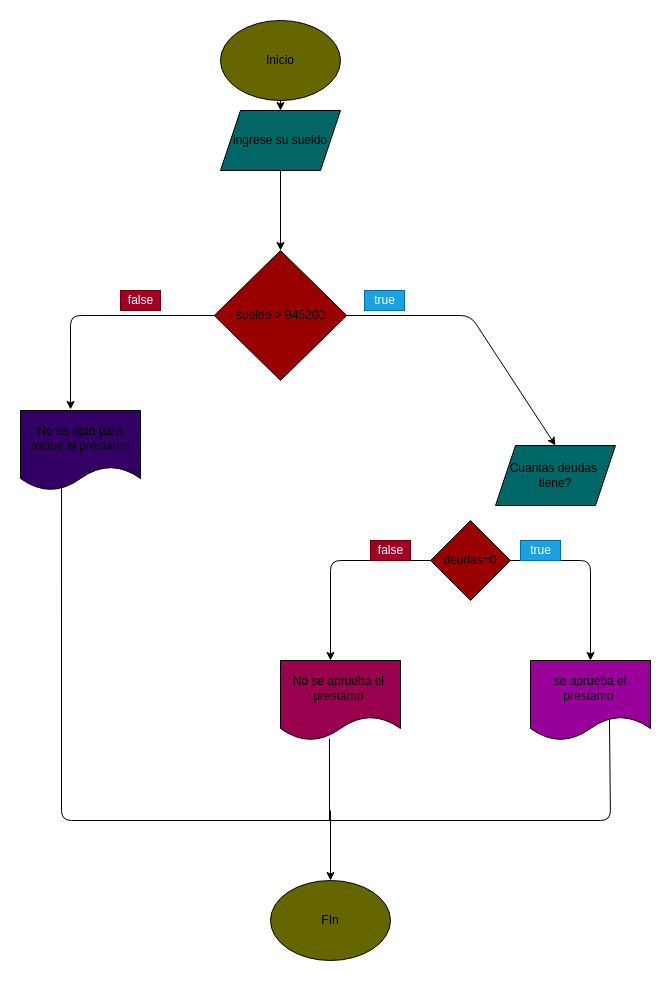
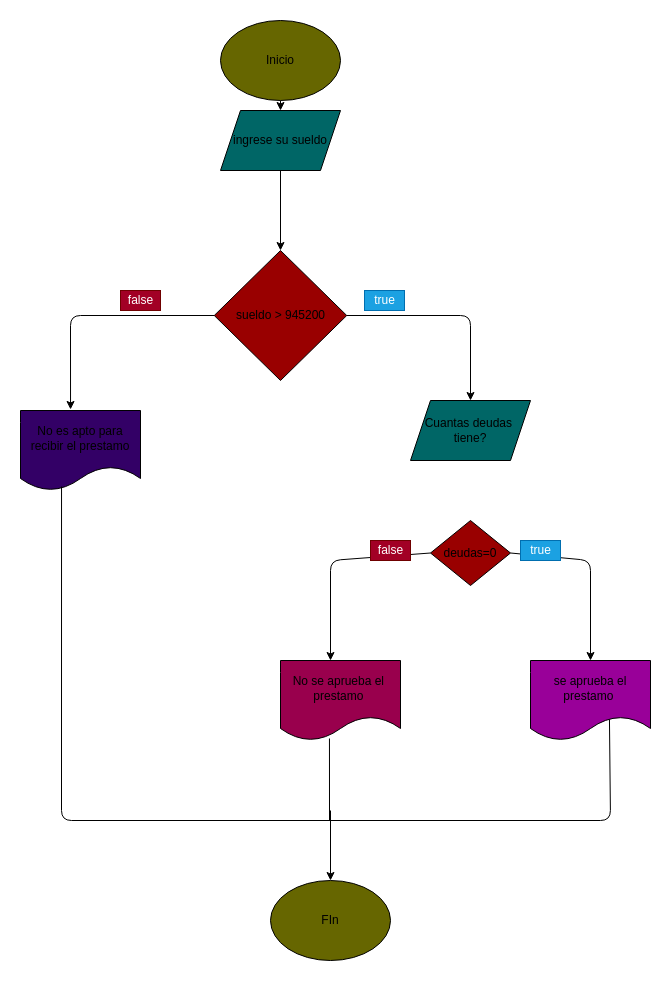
node "Cuantas deudas tiene?": moved (556, 476) -> (471, 431)
node "deudas=0": size 80x80 -> 80x65
